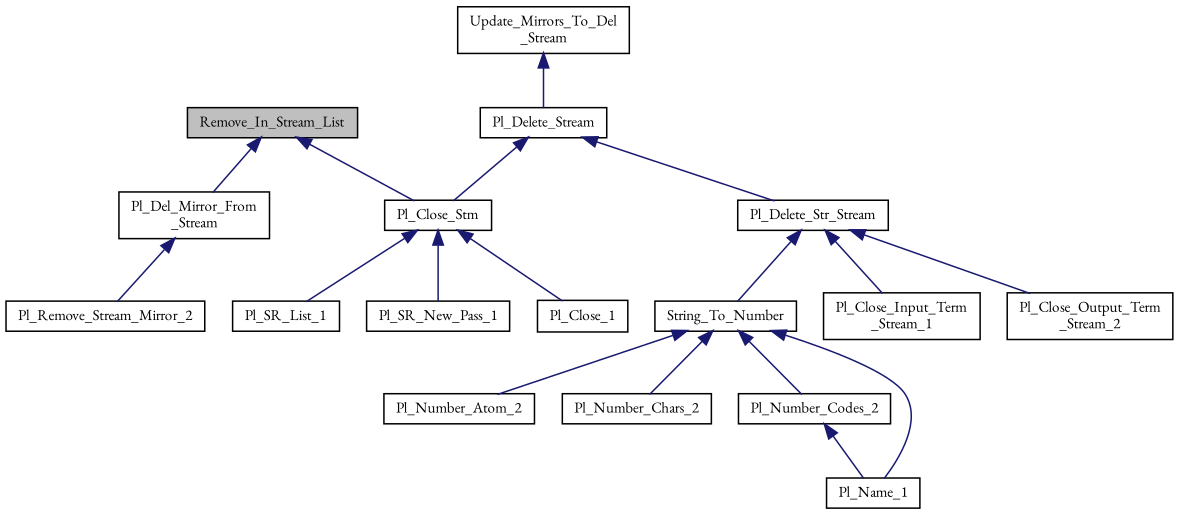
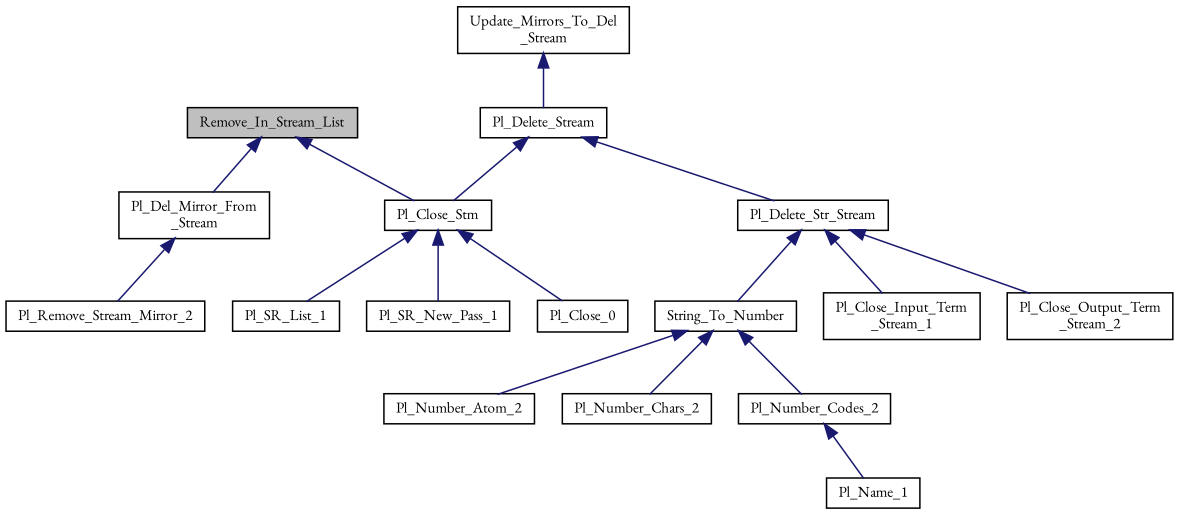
node "Pl_Close_1": label "Pl_Close_1" -> "Pl_Close_0"
edge "Pl_Name_1" -> "String_To_Number": removed
